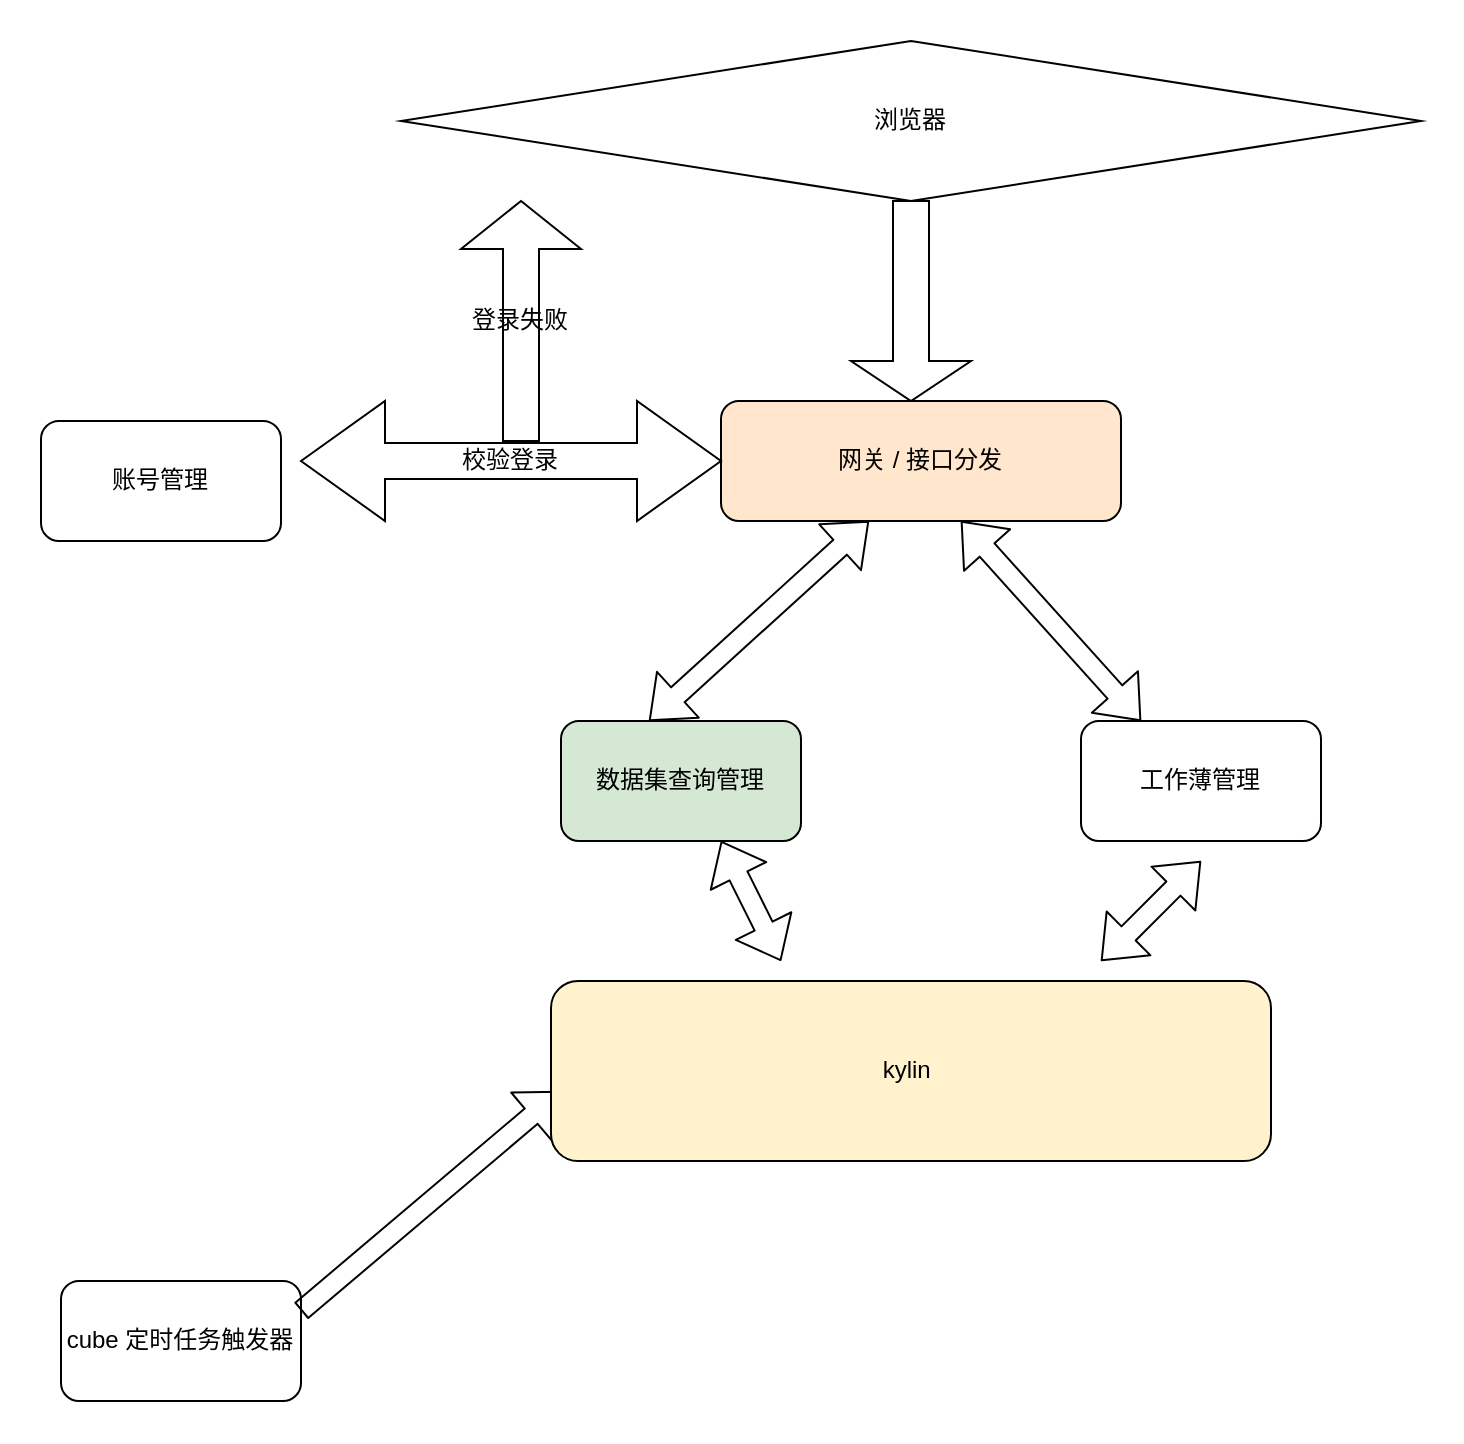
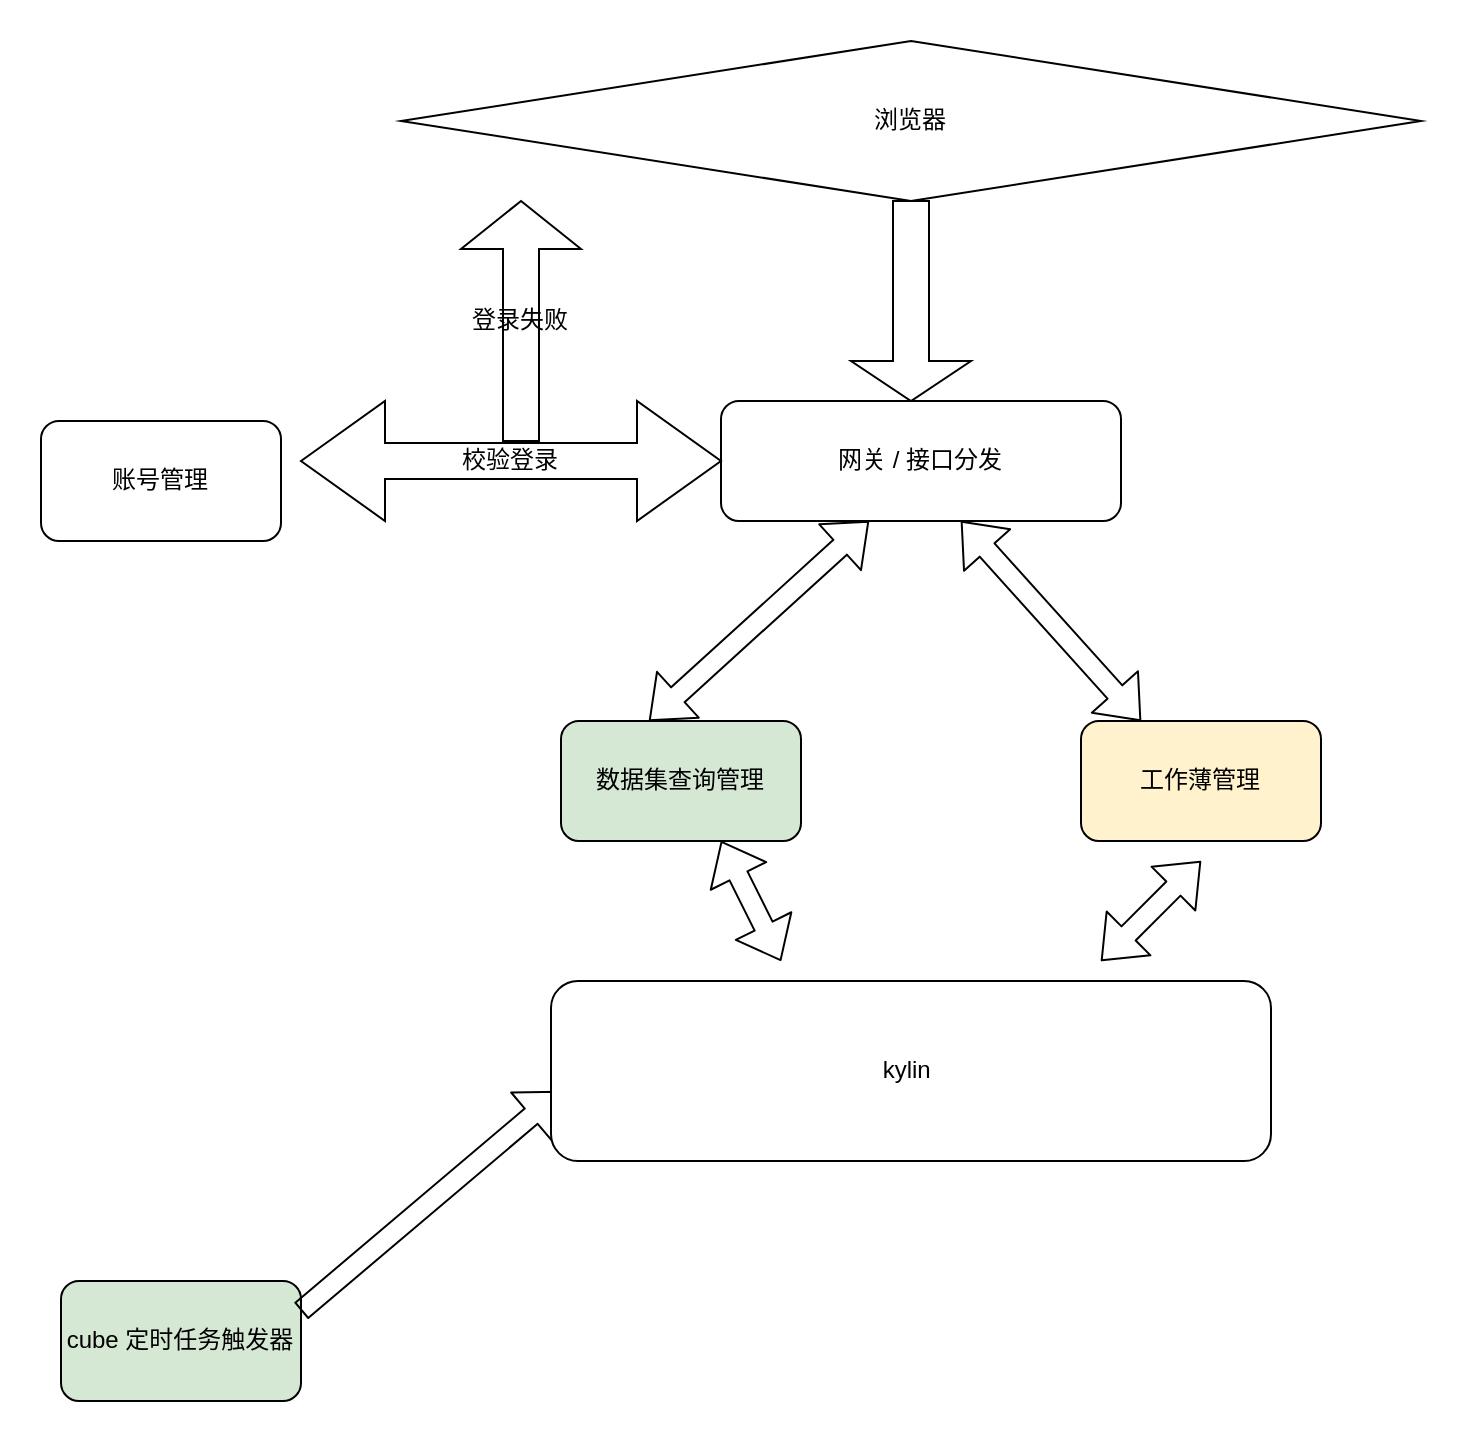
node "网关 / 接口分发": fillcolor #ffe6cc -> #ffffff
node "工作薄管理": fillcolor #ffffff -> #fff2cc
node "kylin": fillcolor #fff2cc -> #ffffff
node "cube 定时任务触发器": fillcolor #ffffff -> #d5e8d4
